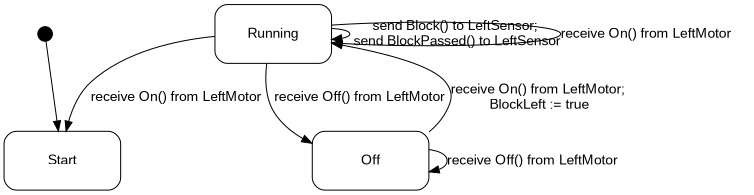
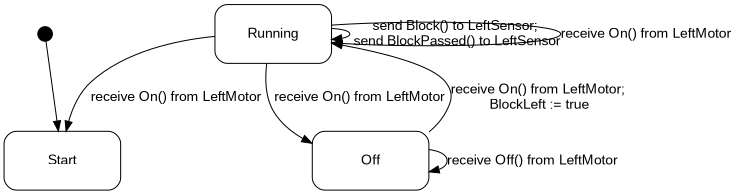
edge "Running" -> "Off": label "receive Off() from LeftMotor" -> "receive On() from LeftMotor"
